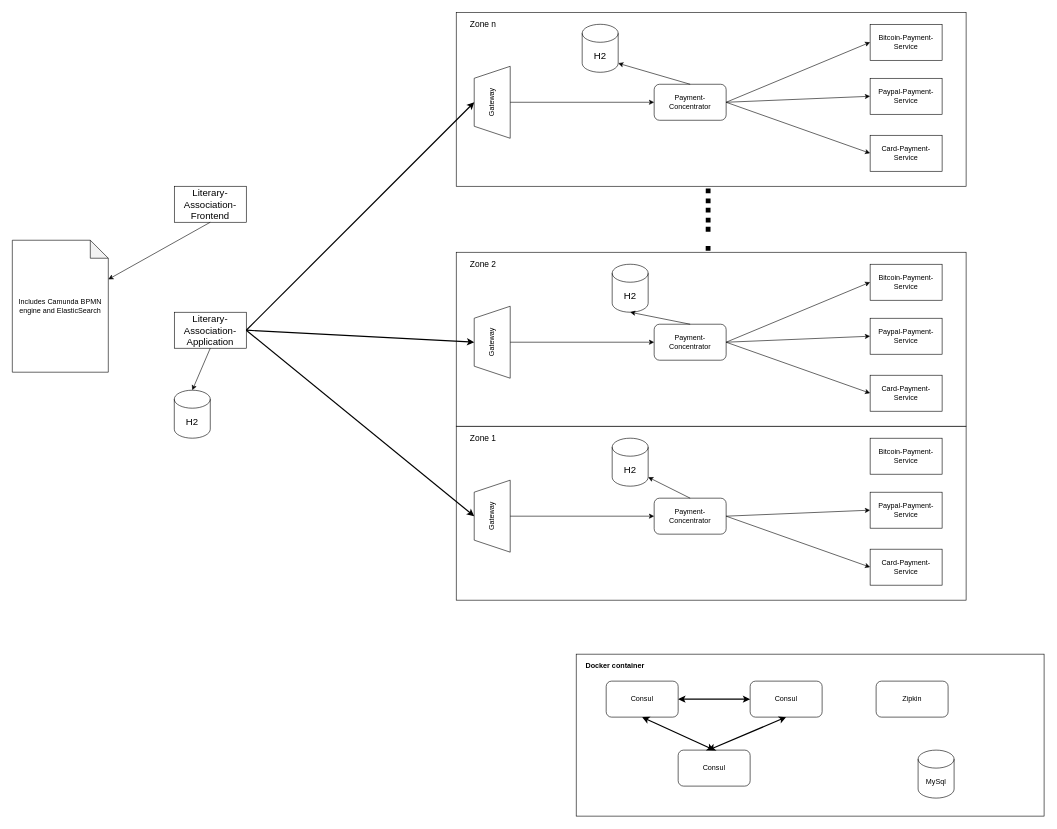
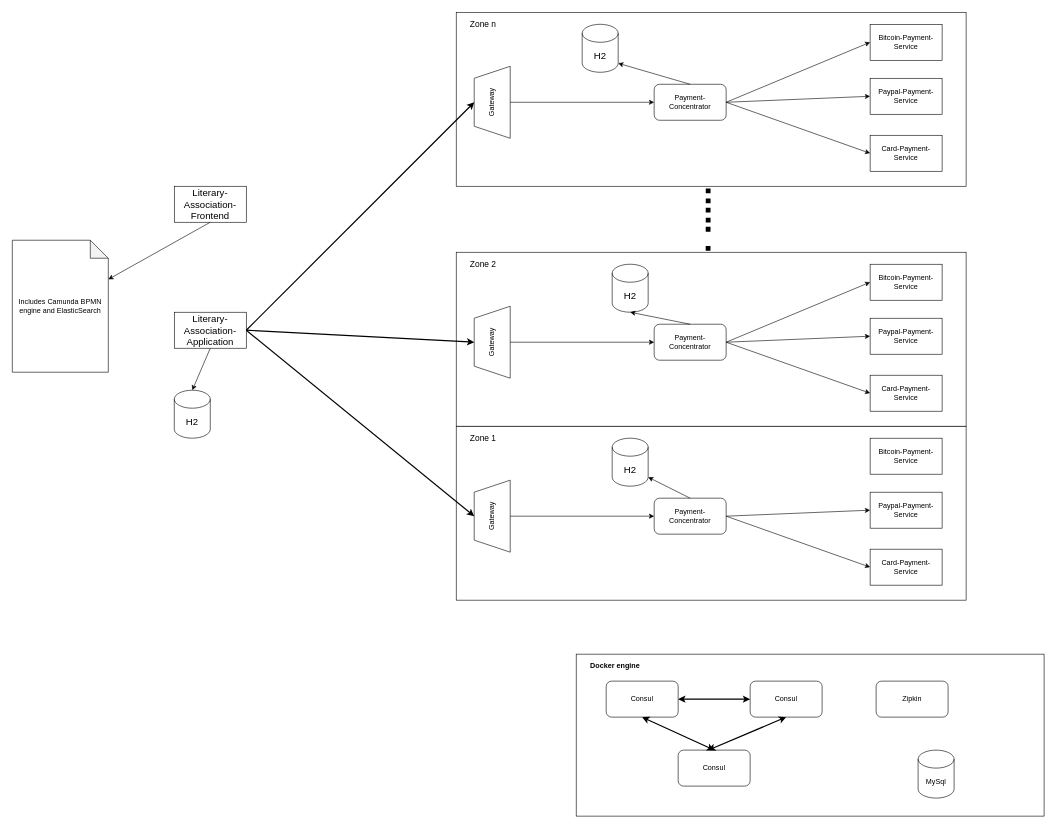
node "Docker container": label "Docker container" -> "Docker engine"
